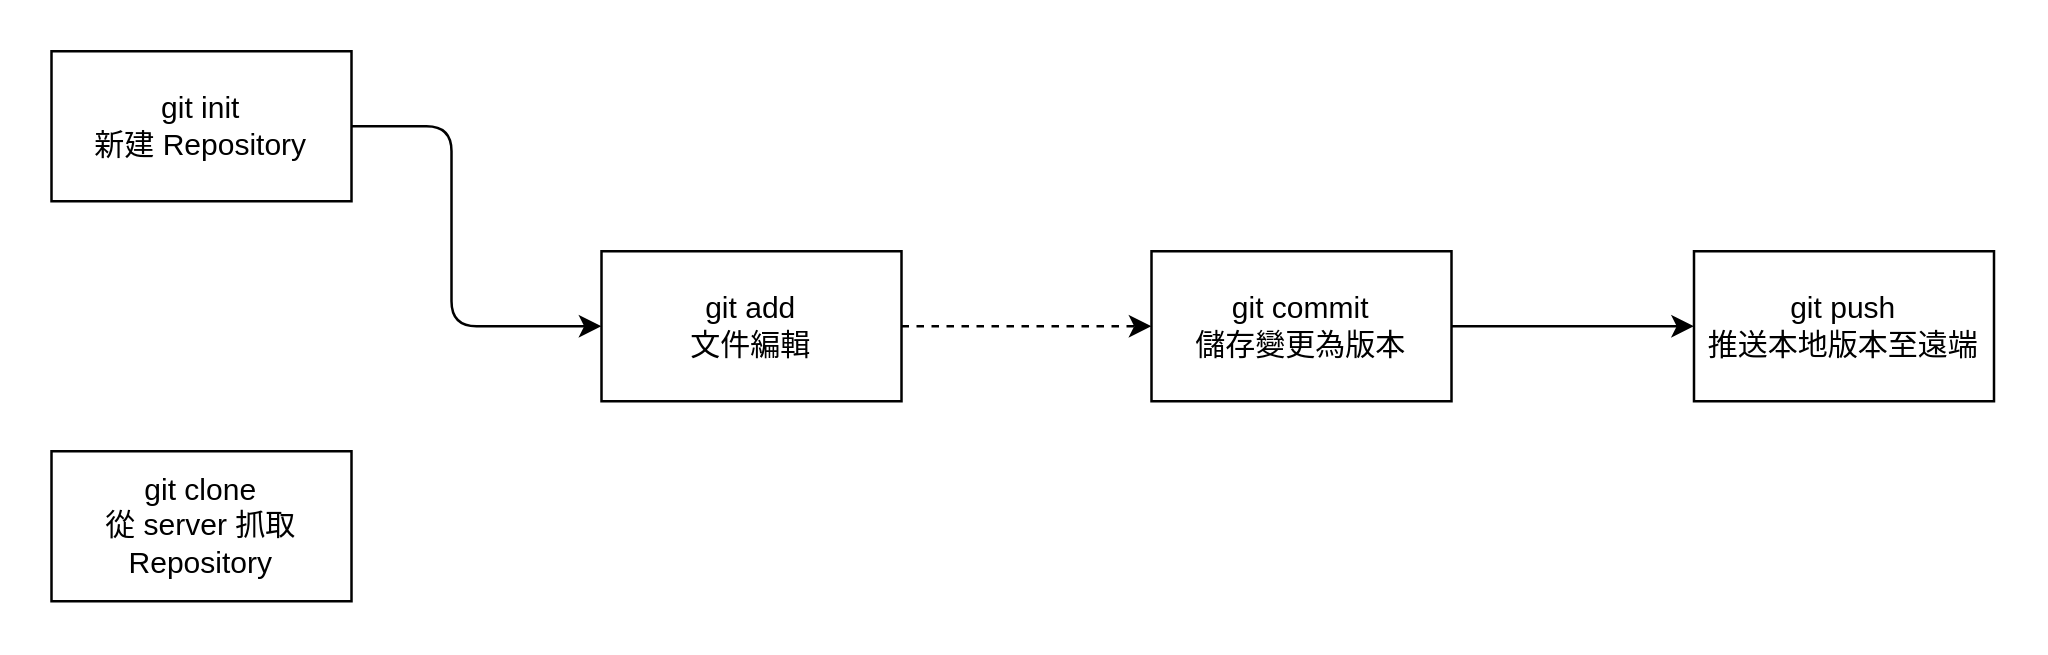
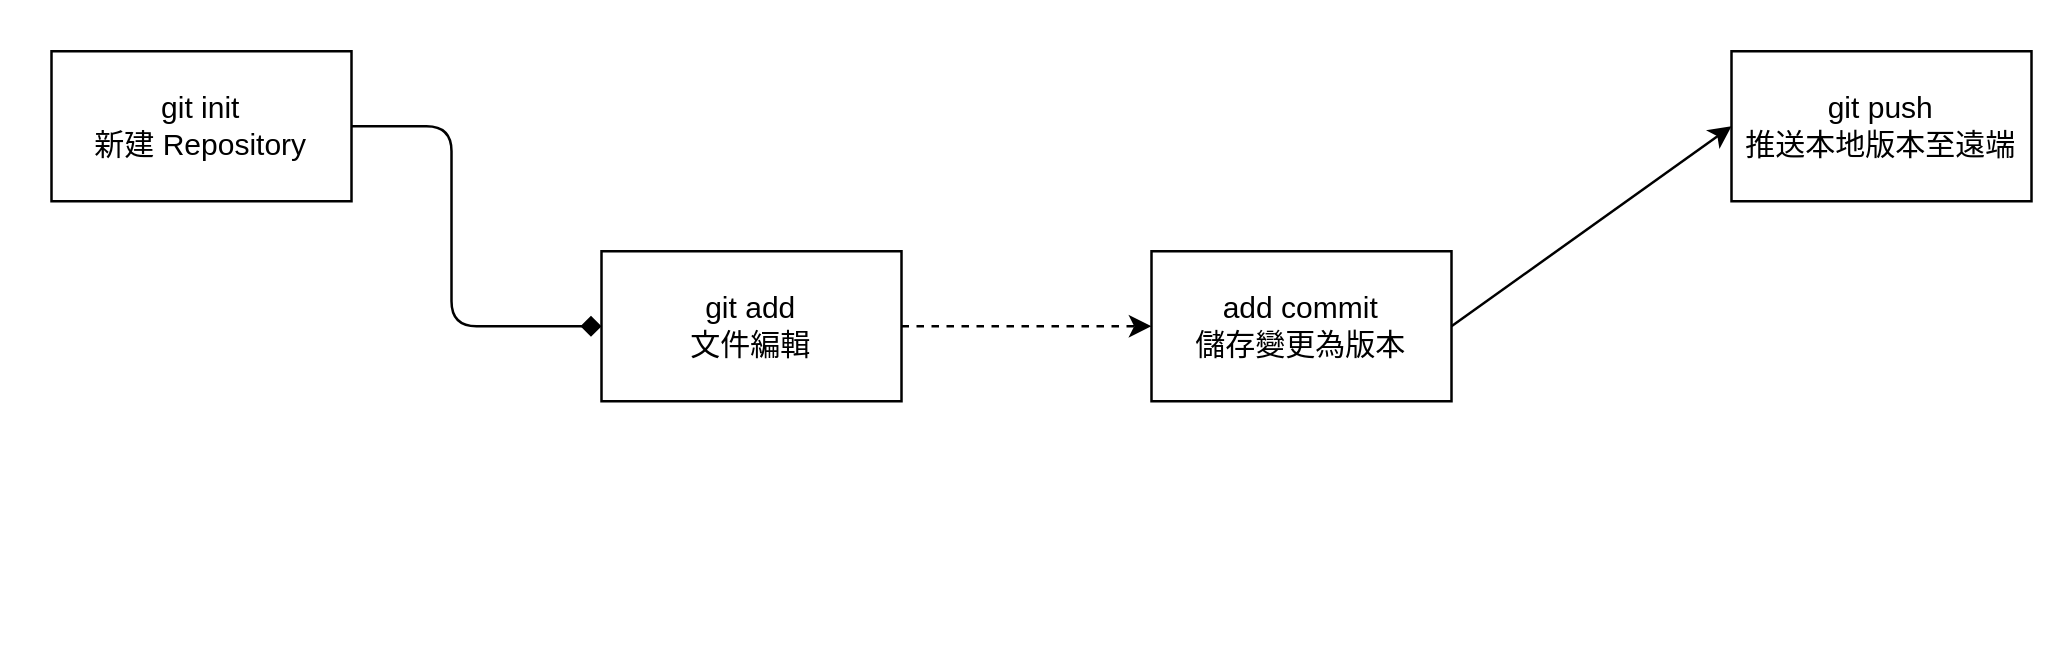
edge "git init 新建 Repository" -> "git add 文件編輯": arrowhead classic -> diamond
node "git commit 儲存變更為版本": label "git commit 儲存變更為版本" -> "add commit 儲存變更為版本"
node "git push 推送本地版本至遠端": moved (1844, 326) -> (1881, 126)
node "git clone 從 server 抓取 Repository": removed
